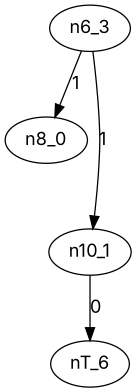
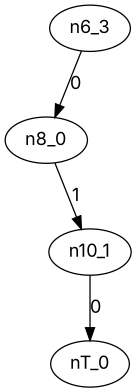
edge "n6_3" -> "n8_0": label "1" -> "0"
edge "n6_3" -> "n10_1": now "n8_0" -> "n10_1"
node "nT_6": label "nT_6" -> "nT_0"
